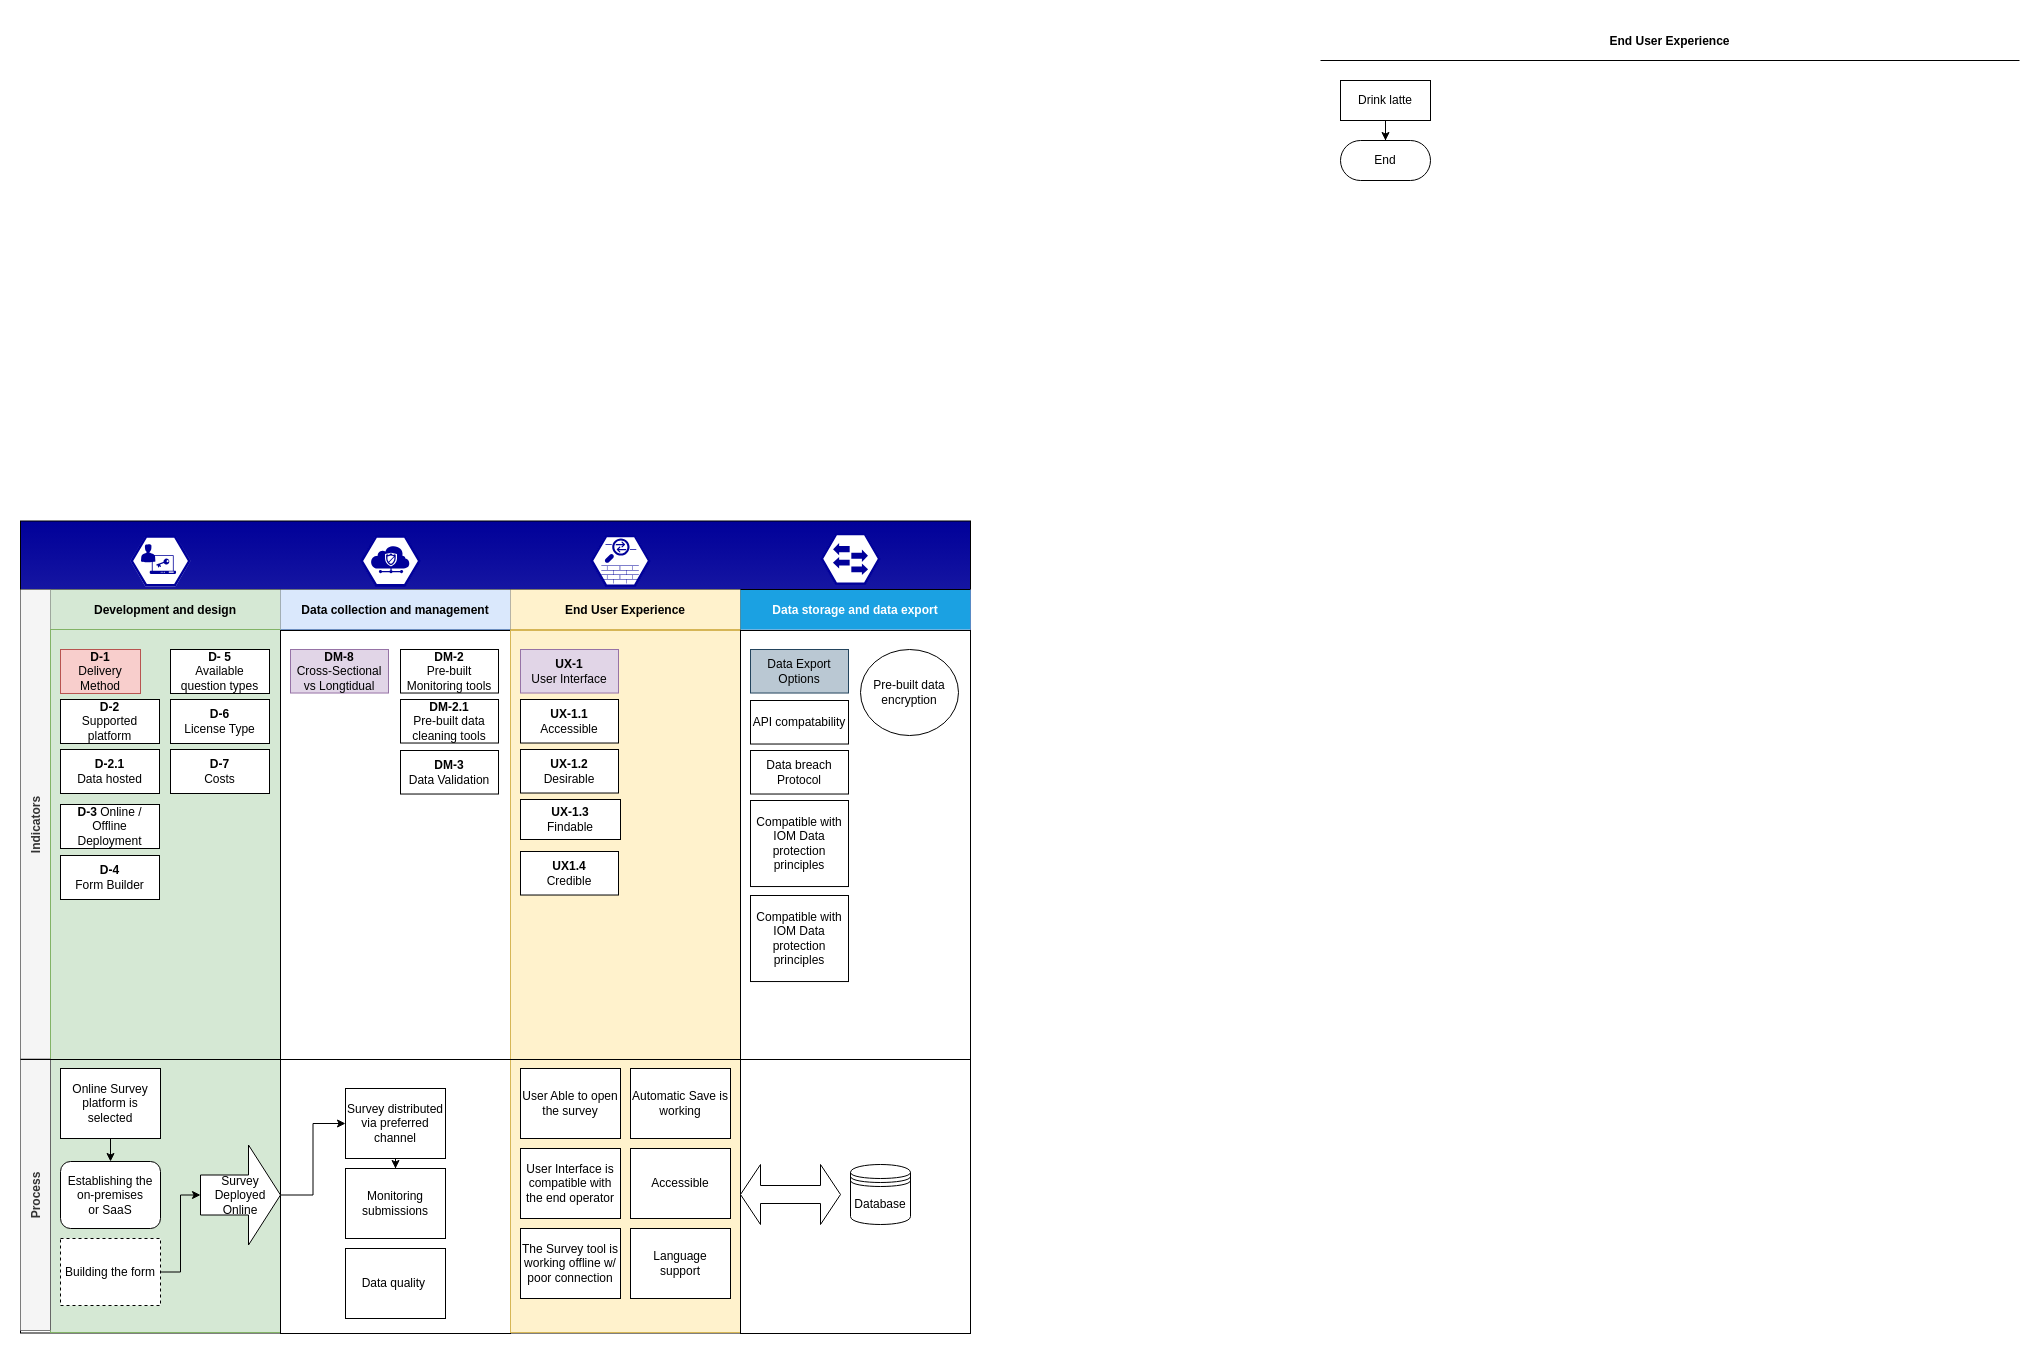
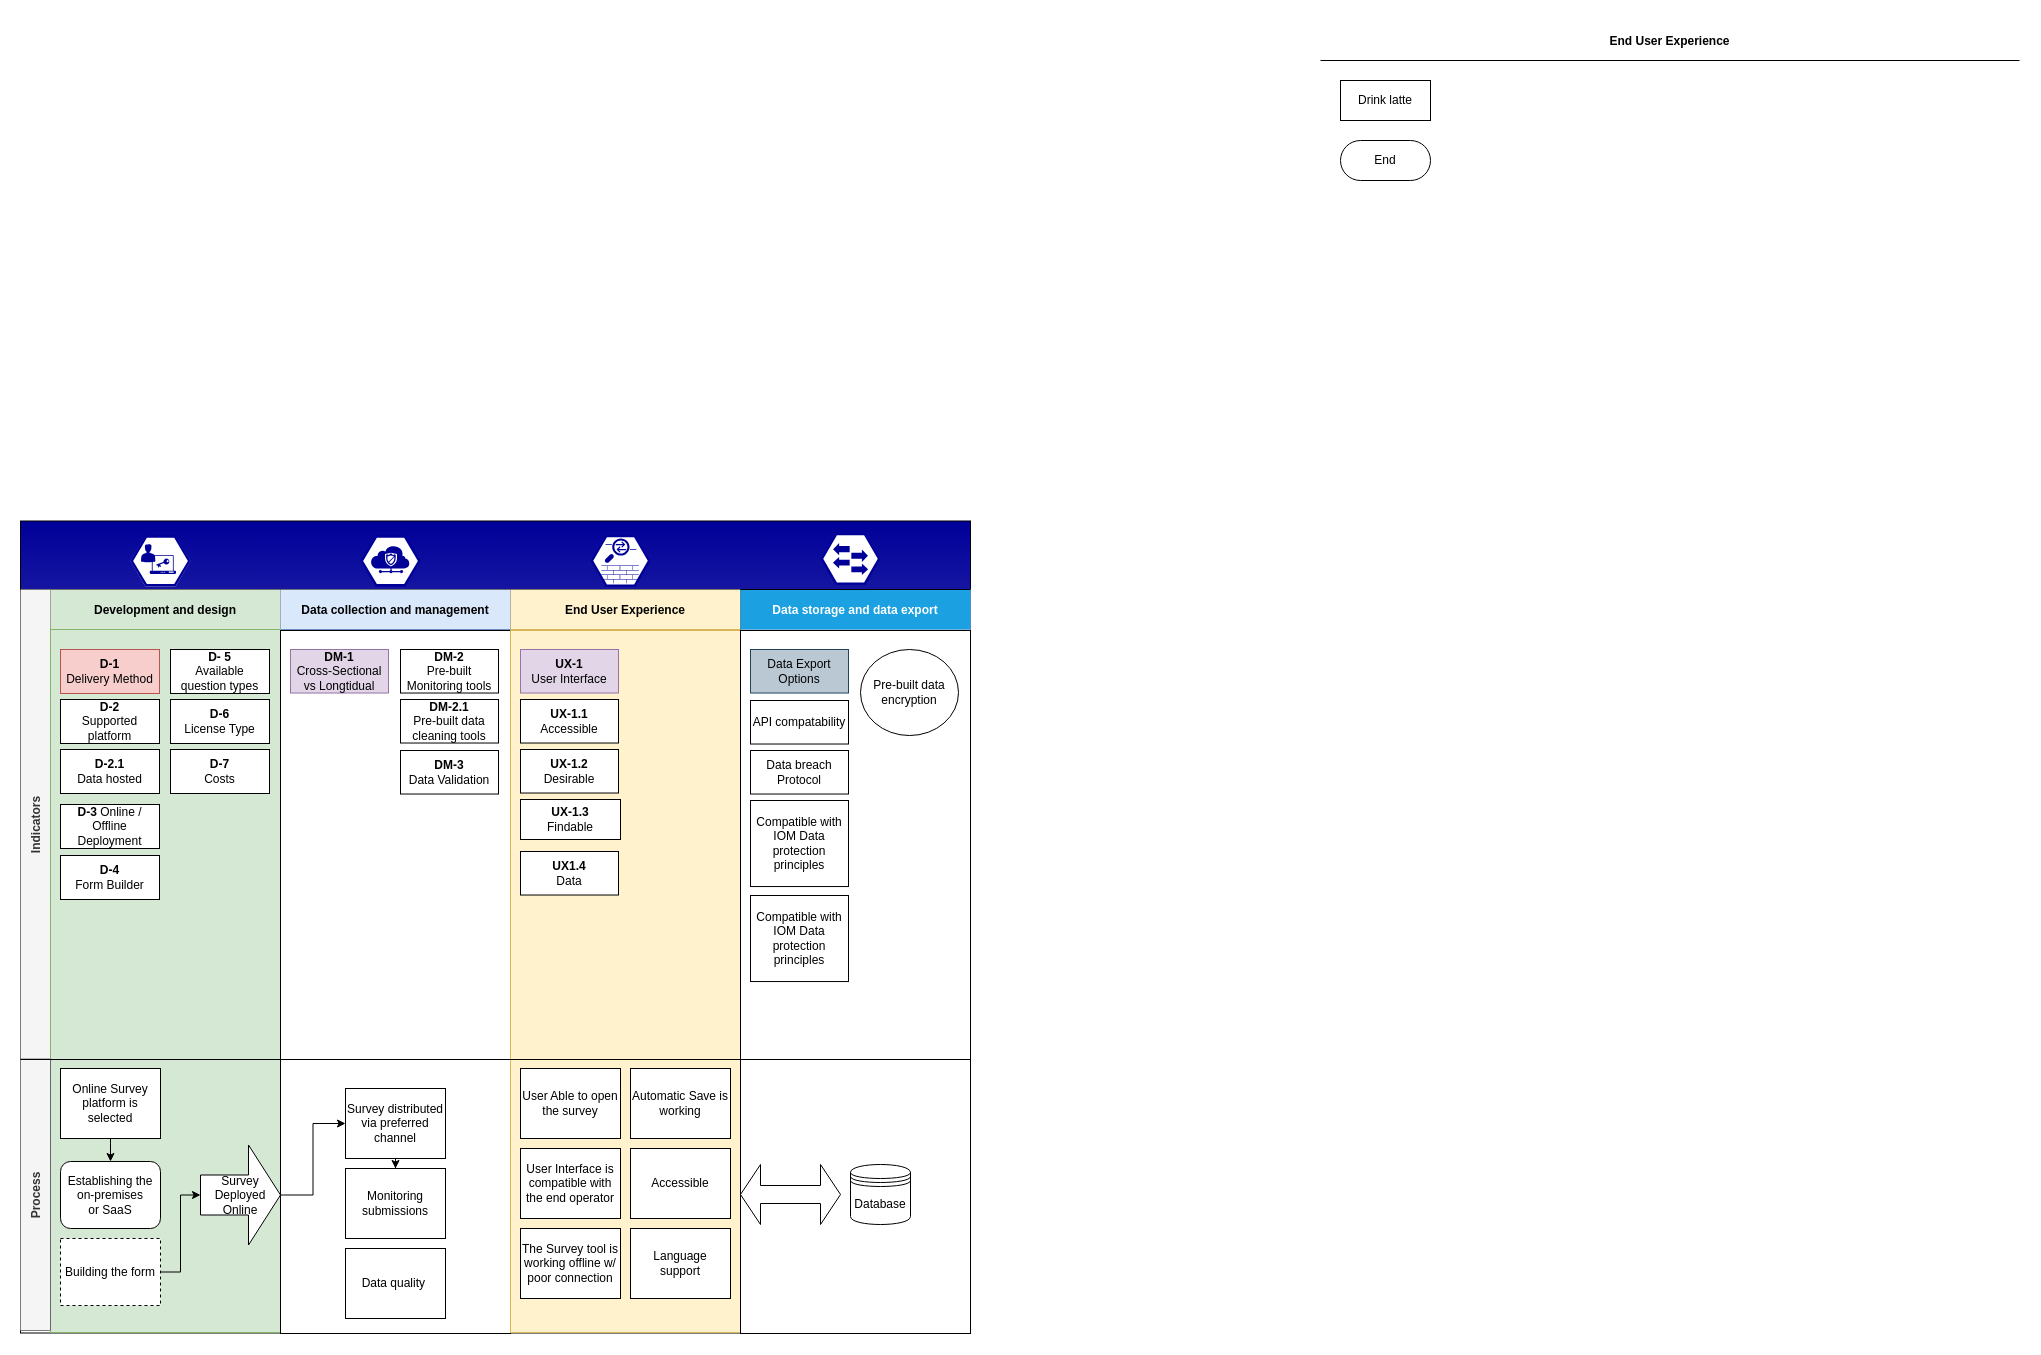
edge "Drink latte" -> "End": removed
node "D-1 Delivery Method": size 80x44 -> 99x44
node "DM-8 Cross-Sectional vs Longtidual": label "DM-8 Cross-Sectional vs Longtidual" -> "DM-1 Cross-Sectional vs Longtidual"
node "UX1.4 Credible": label "UX1.4 Credible" -> "UX1.4 Data"
